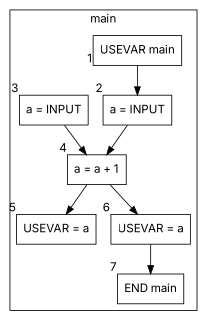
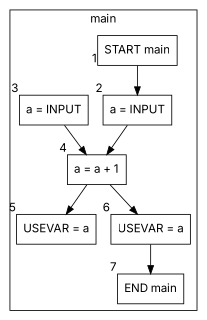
node "USEVAR main 1": label "USEVAR main 1" -> "START main 1"
